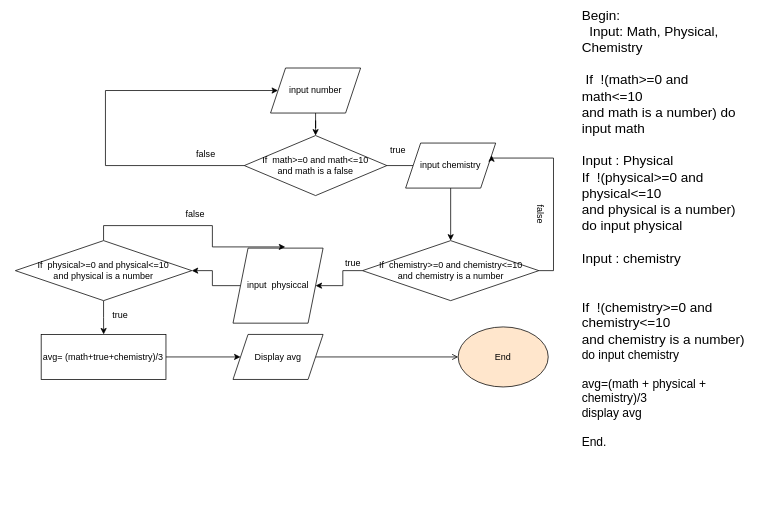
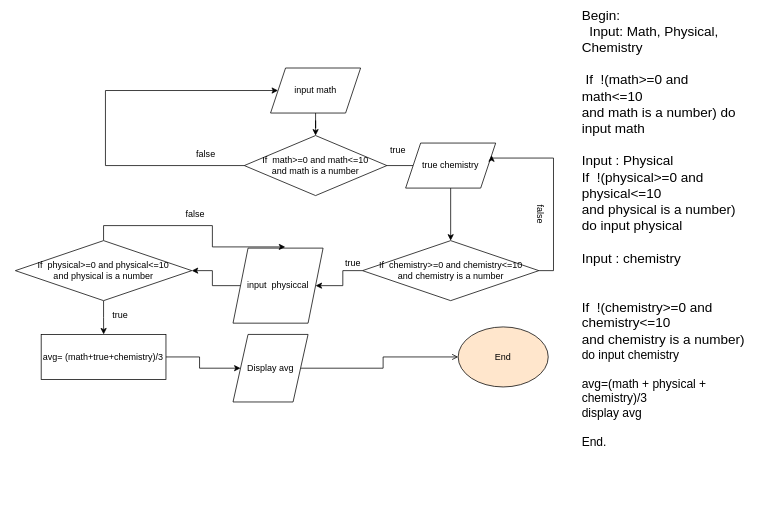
node "input number": label "input number" -> "input math"
node "If math>=0 and math<=10 and math is a false": label "If math>=0 and math<=10 and math is a false" -> "If math>=0 and math<=10 and math is a number"
node "input chemistry": label "input chemistry" -> "true chemistry"
node "Display avg": size 90x45 -> 75x68
